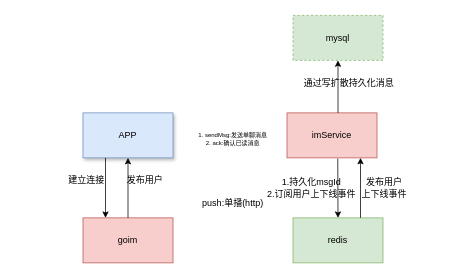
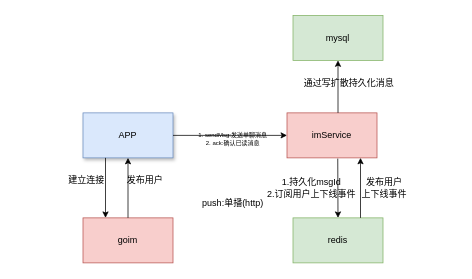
node "mysql": style dashed -> solid
edge "APP" -> "imService": added
